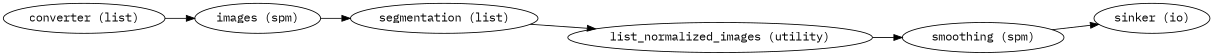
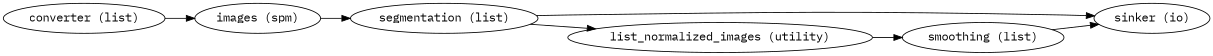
edge "segmentation (list)" -> "sinker (io)": added
node "smoothing (spm)": label "smoothing (spm)" -> "smoothing (list)"
